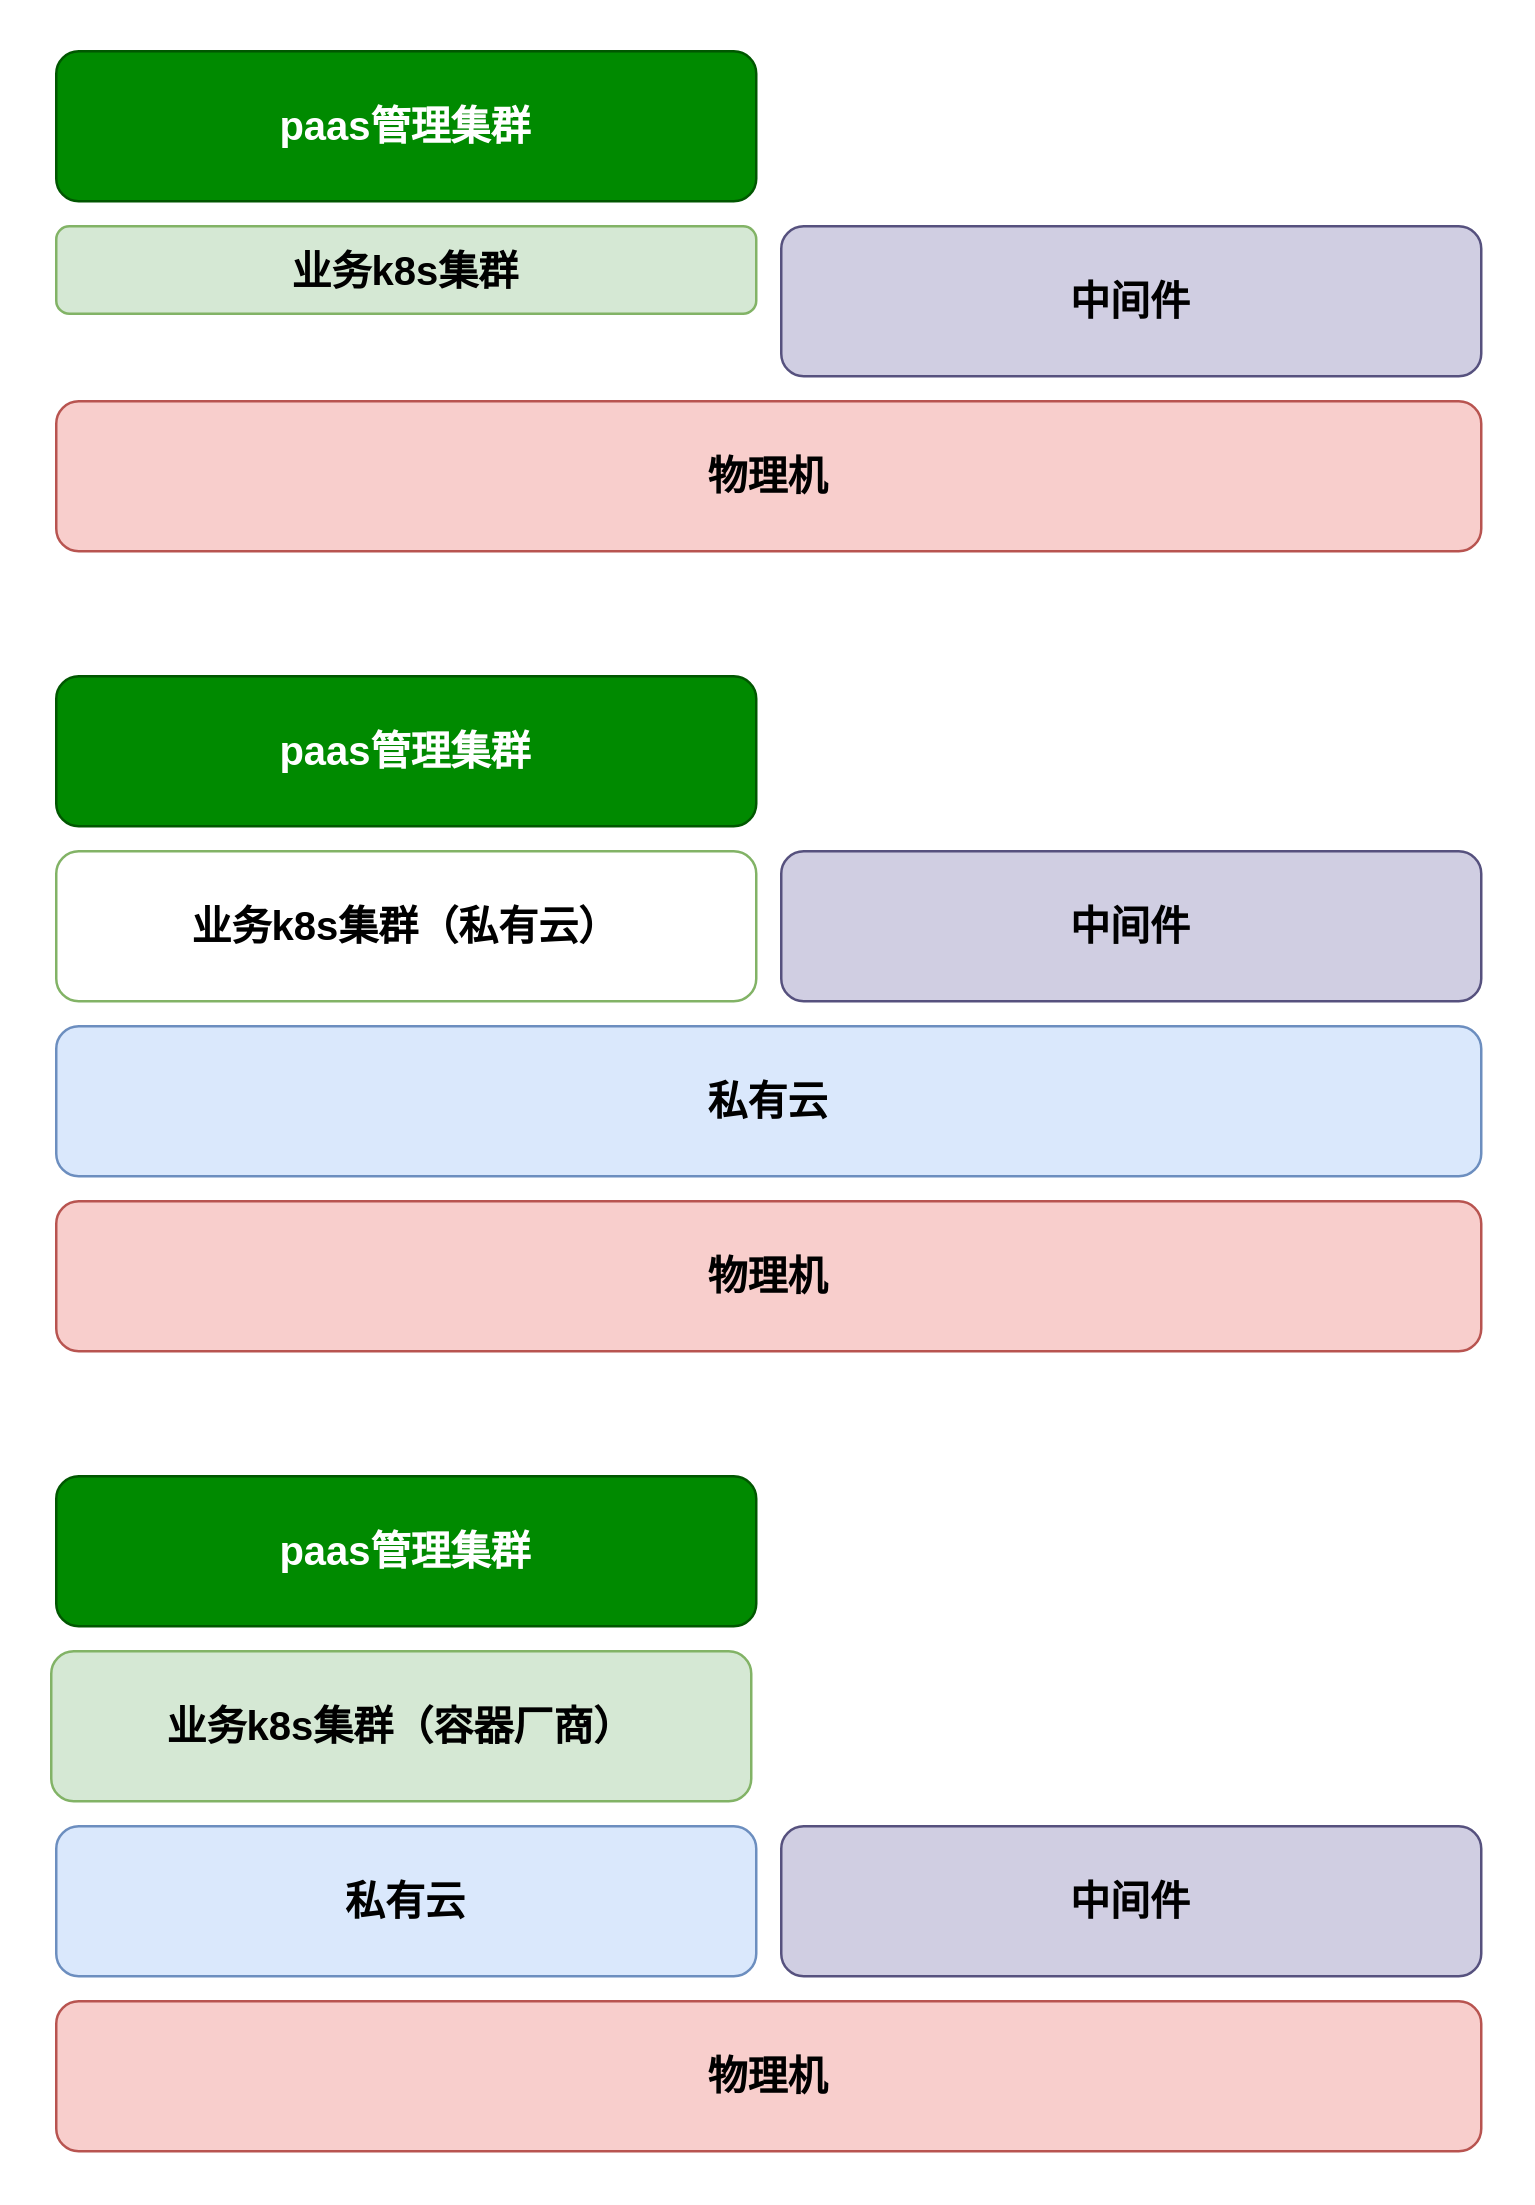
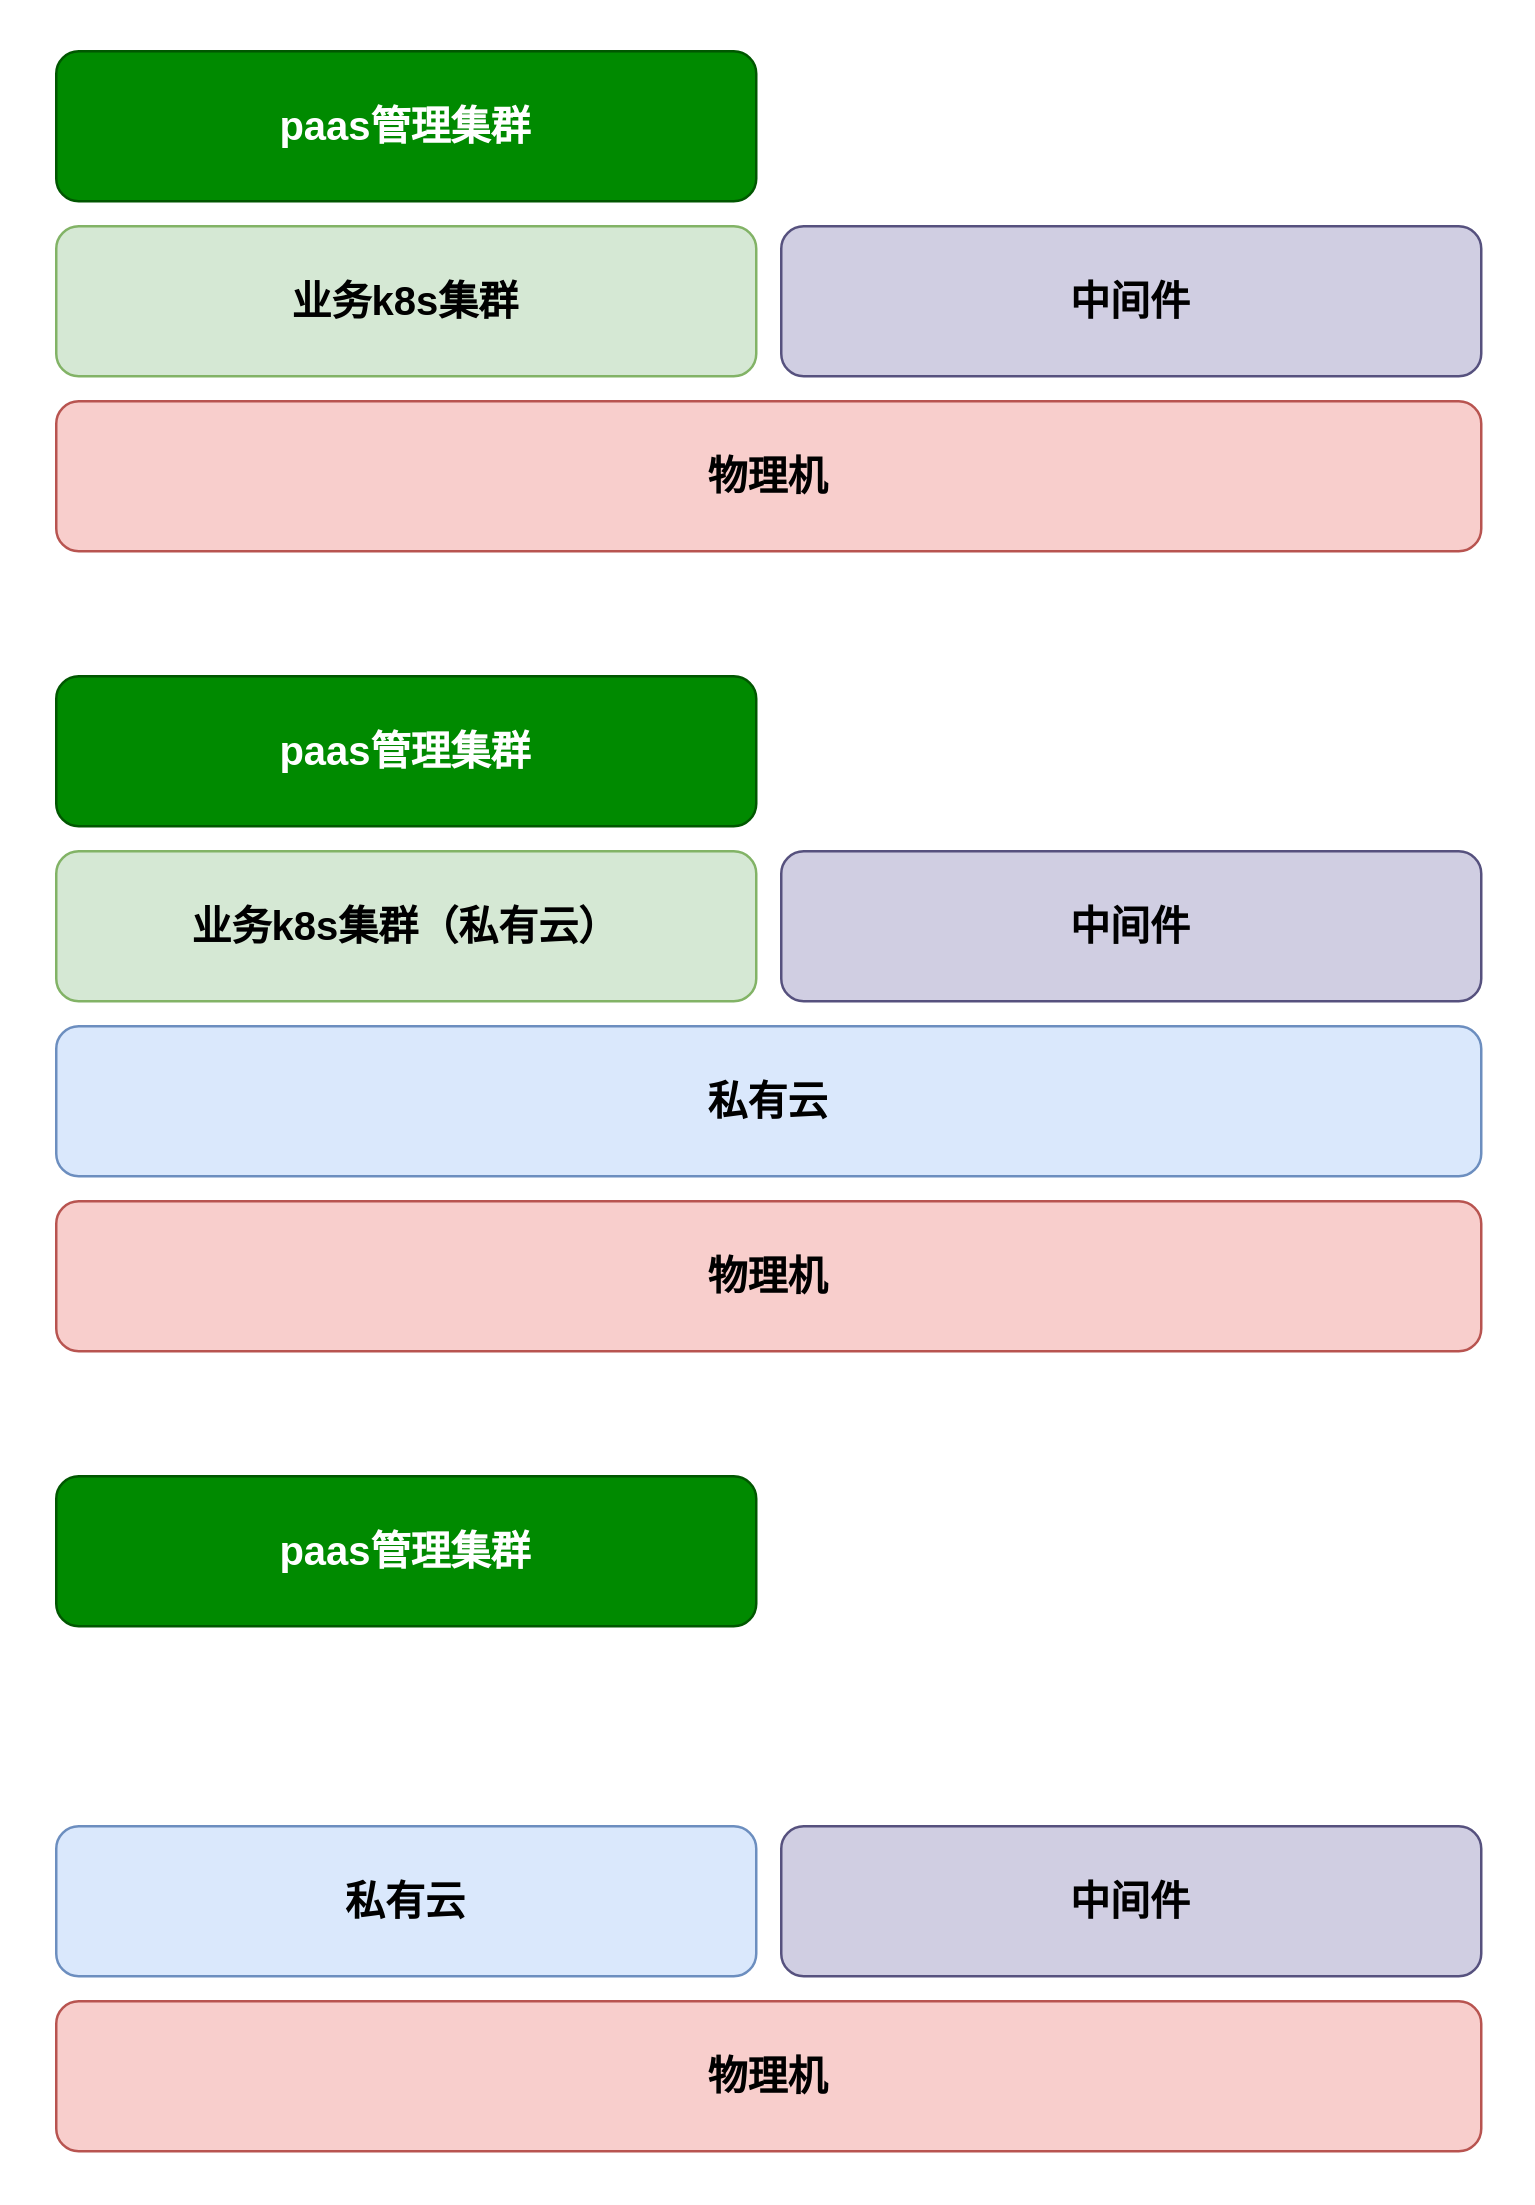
node "业务k8s集群": size 700x88 -> 700x150
node "业务k8s集群（私有云）": fillcolor #ffffff -> #d5e8d4
node "业务k8s集群（容器厂商）": removed
